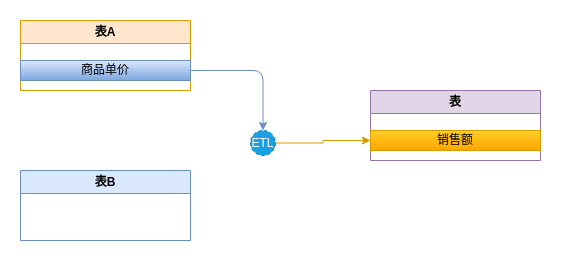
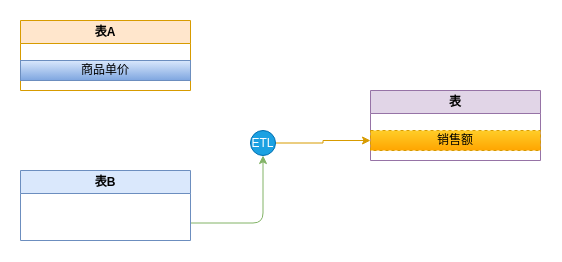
edge "商品单价" -> "ETL": removed
node "销售额": style solid -> dashed
node "ETL": style dashed -> solid
edge "表B" -> "ETL": added
